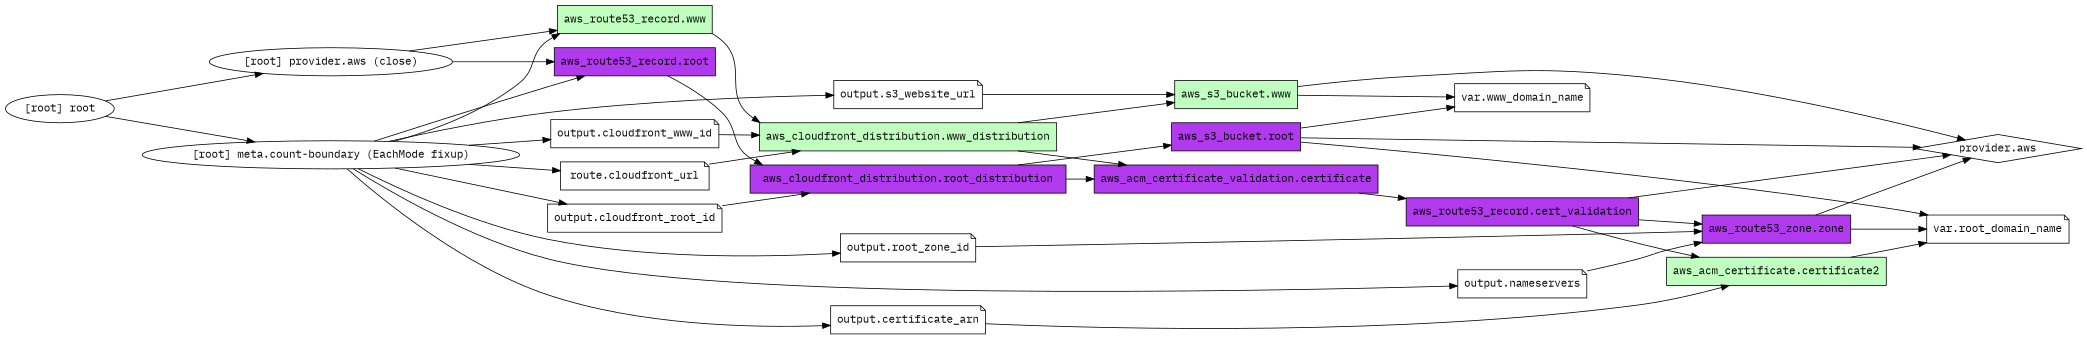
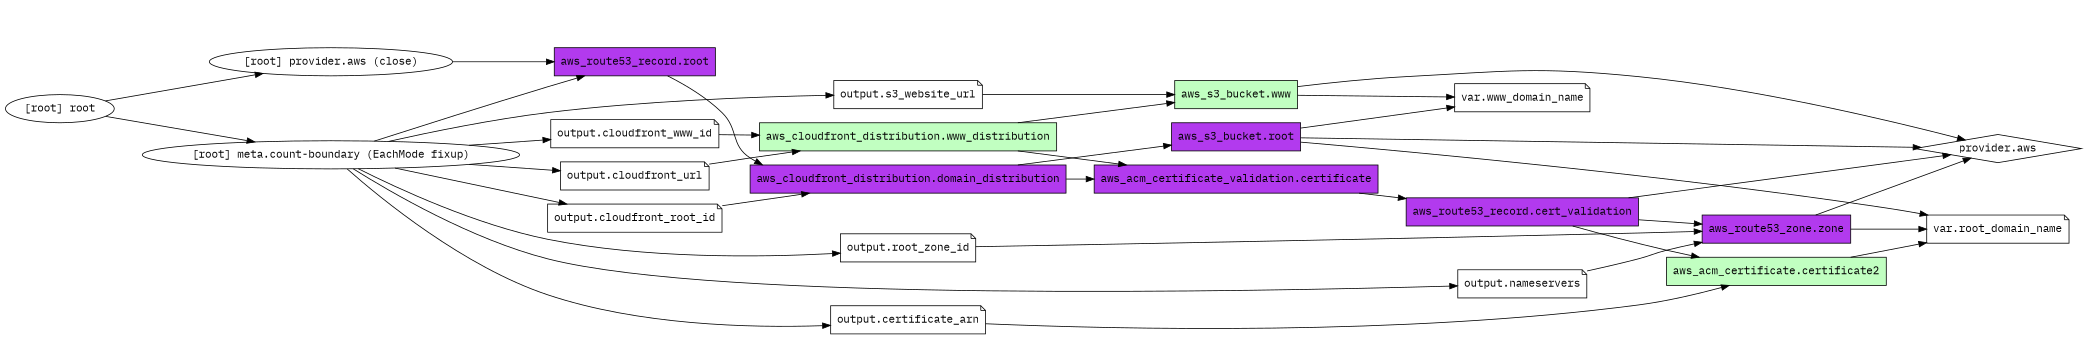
node "aws_route53_record.www": removed
node "route.cloudfront_url": label "route.cloudfront_url" -> "output.cloudfront_url"
node "aws_cloudfront_distribution.root_distribution": label "aws_cloudfront_distribution.root_distribution" -> "aws_cloudfront_distribution.domain_distribution"
